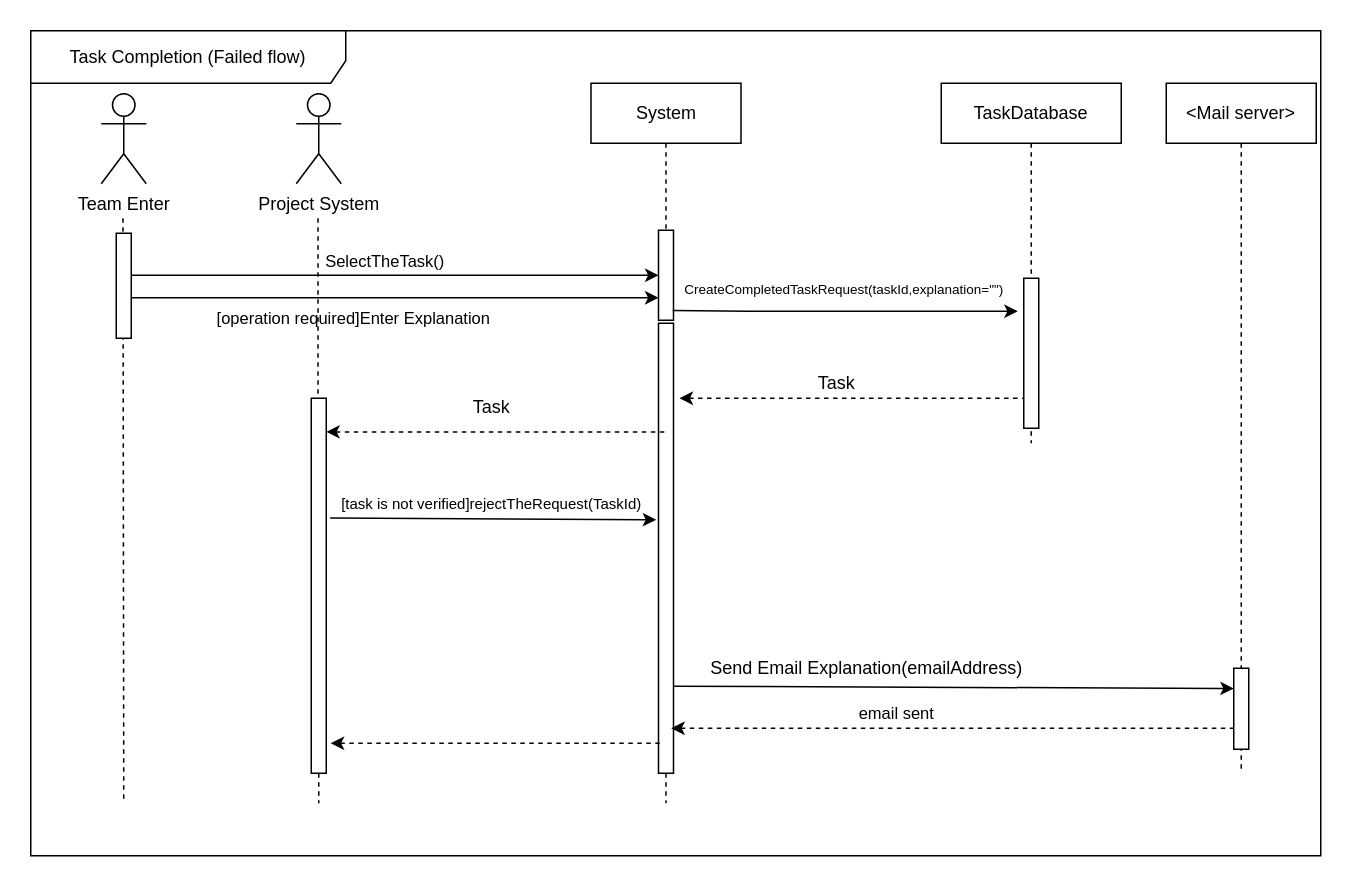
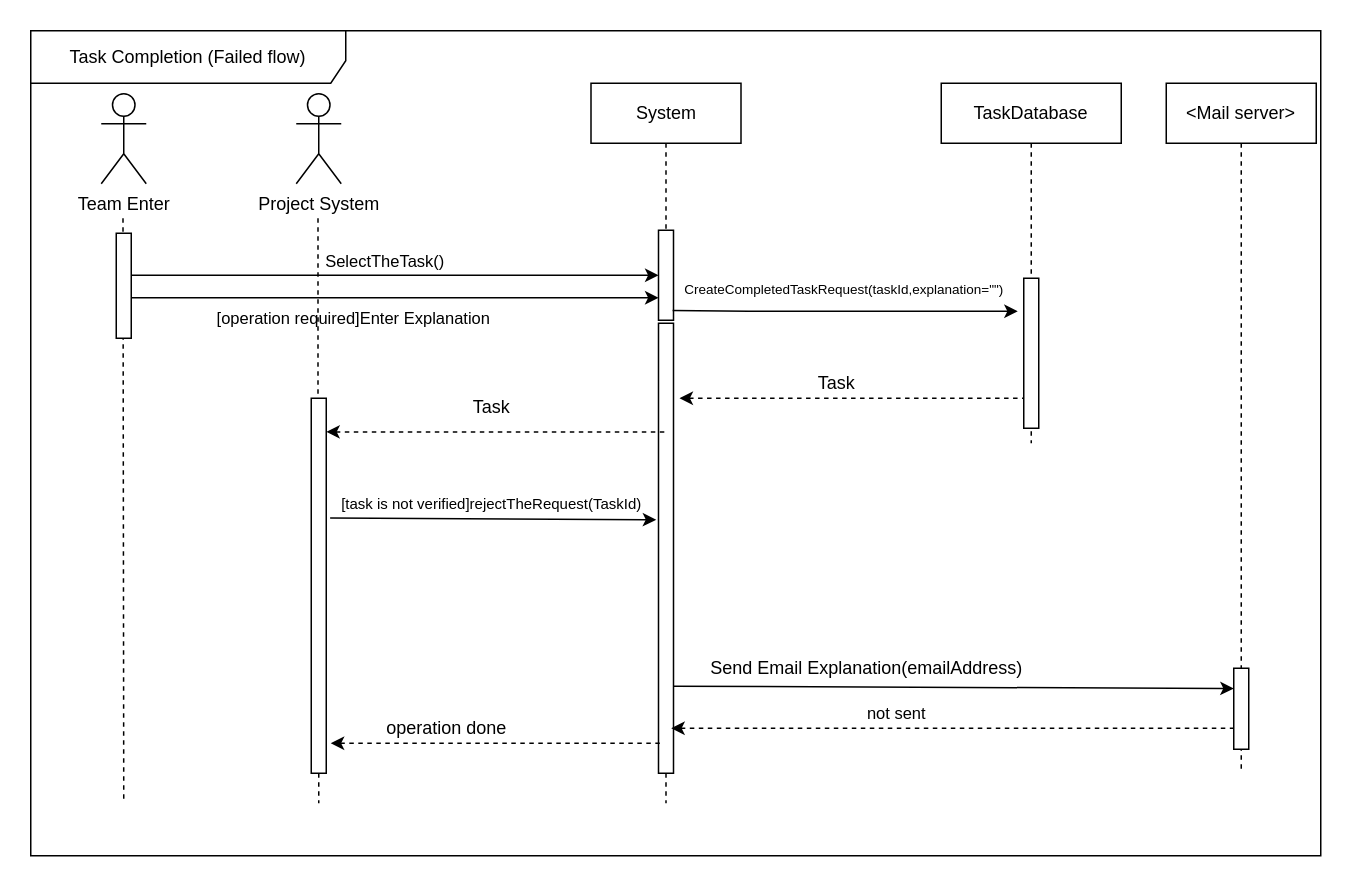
node "email sent": label "email sent" -> "not sent"
node "operation done": added
